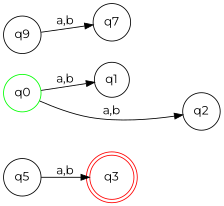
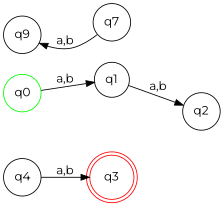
edge "q9" -> "q7": reversed
edge "q0" -> "q2": now "q1" -> "q2"
node "q5": label "q5" -> "q4"
